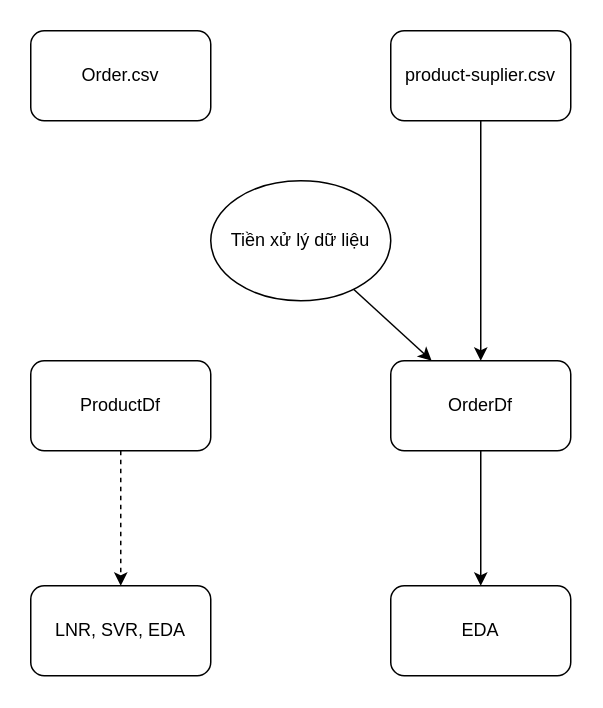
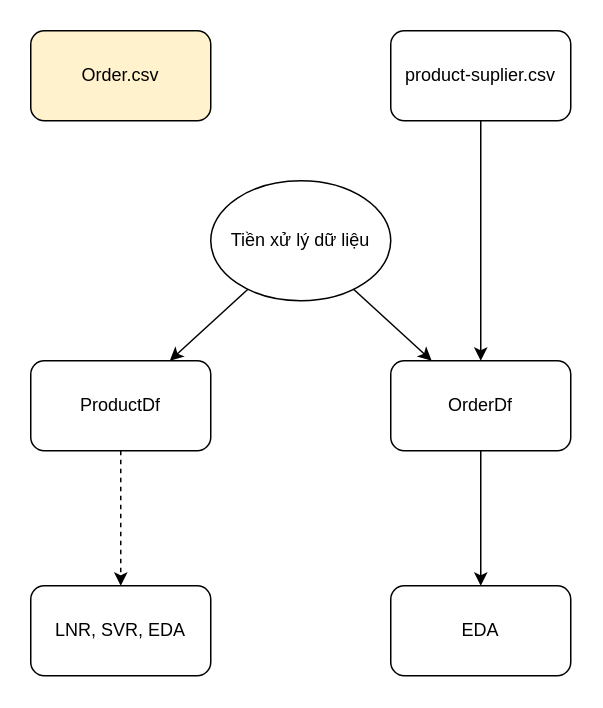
node "Order.csv": fillcolor #ffffff -> #fff2cc
edge "Tiền xử lý dữ liệu" -> "ProductDf": added
